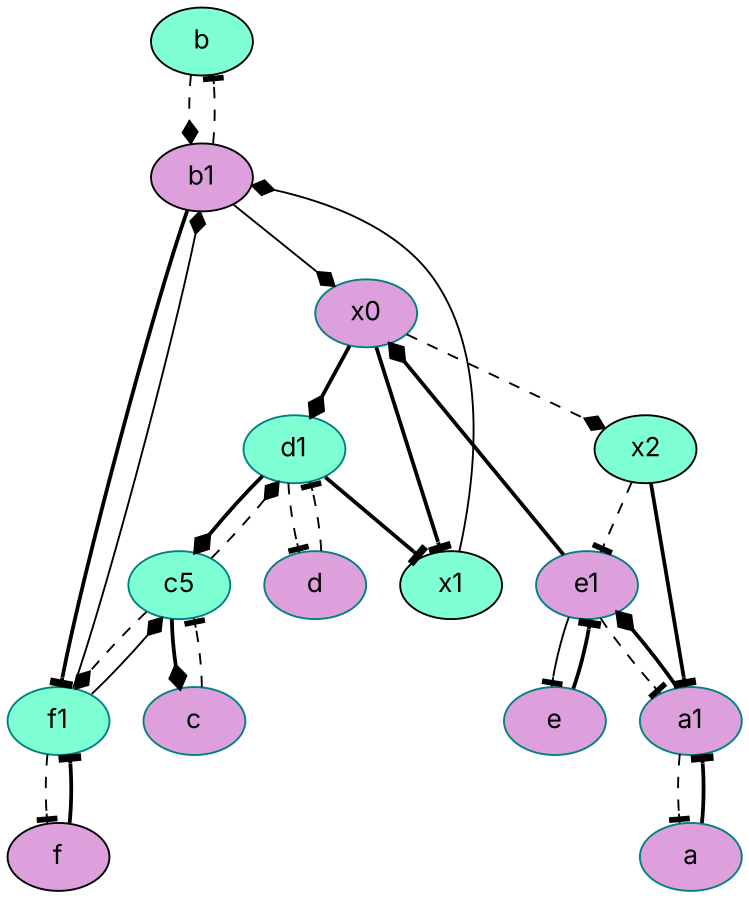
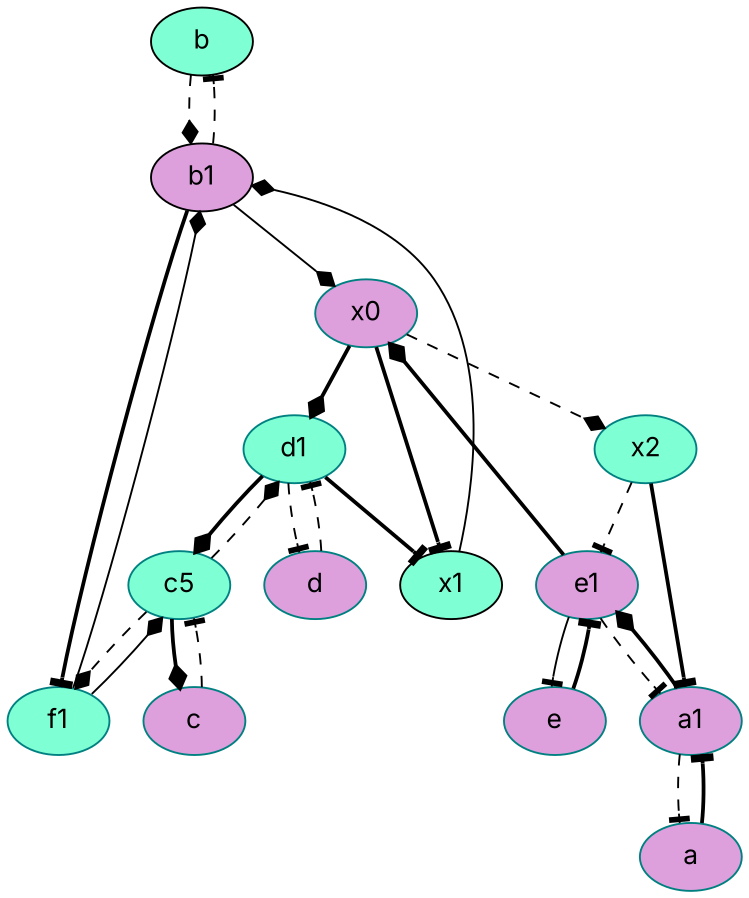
node "x2": color black -> teal
node "f": removed
